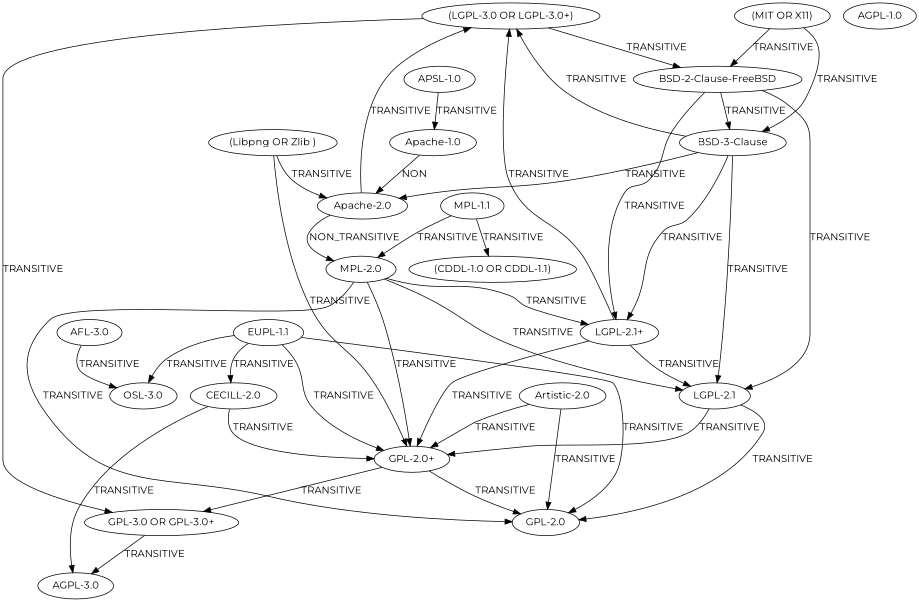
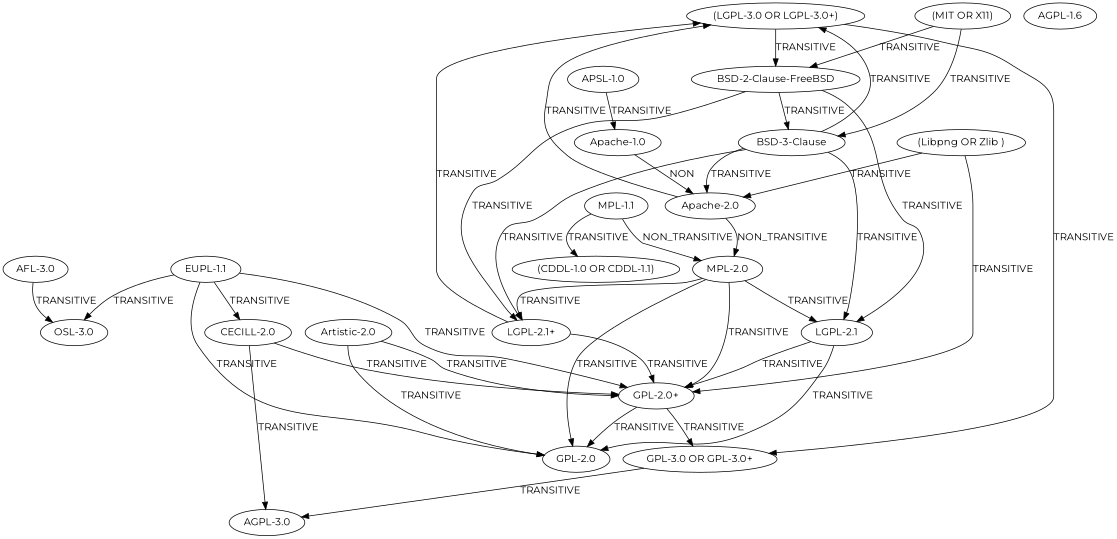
node "AGPL-1.0": label "AGPL-1.0" -> "AGPL-1.6"
edge "MPL-1.1" -> "MPL-2.0": label "TRANSITIVE" -> "NON_TRANSITIVE"
edge "LGPL-2.1+" -> "LGPL-2.1": removed, label "TRANSITIVE"
